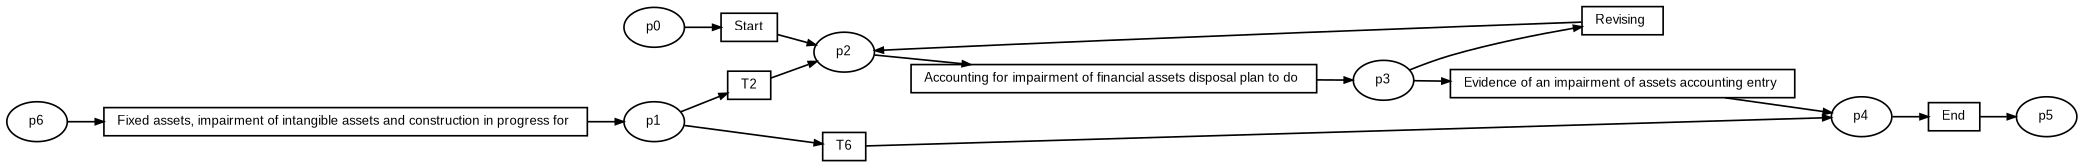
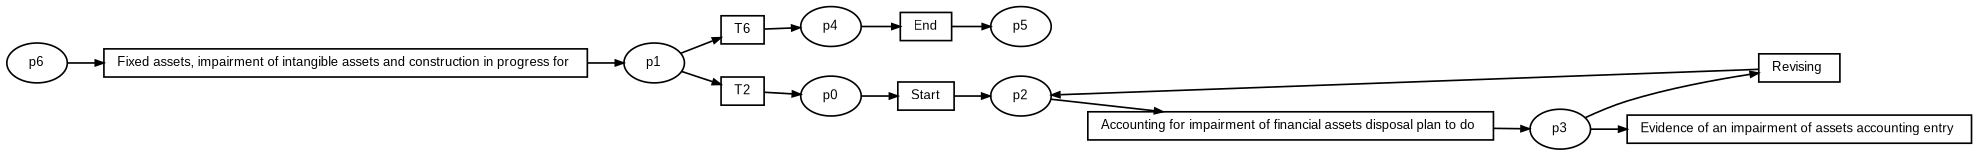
edge "T2" -> "p2": now "T2" -> "p0"
edge "Evidence of an impairment of assets accounting entry" -> "p4": removed
